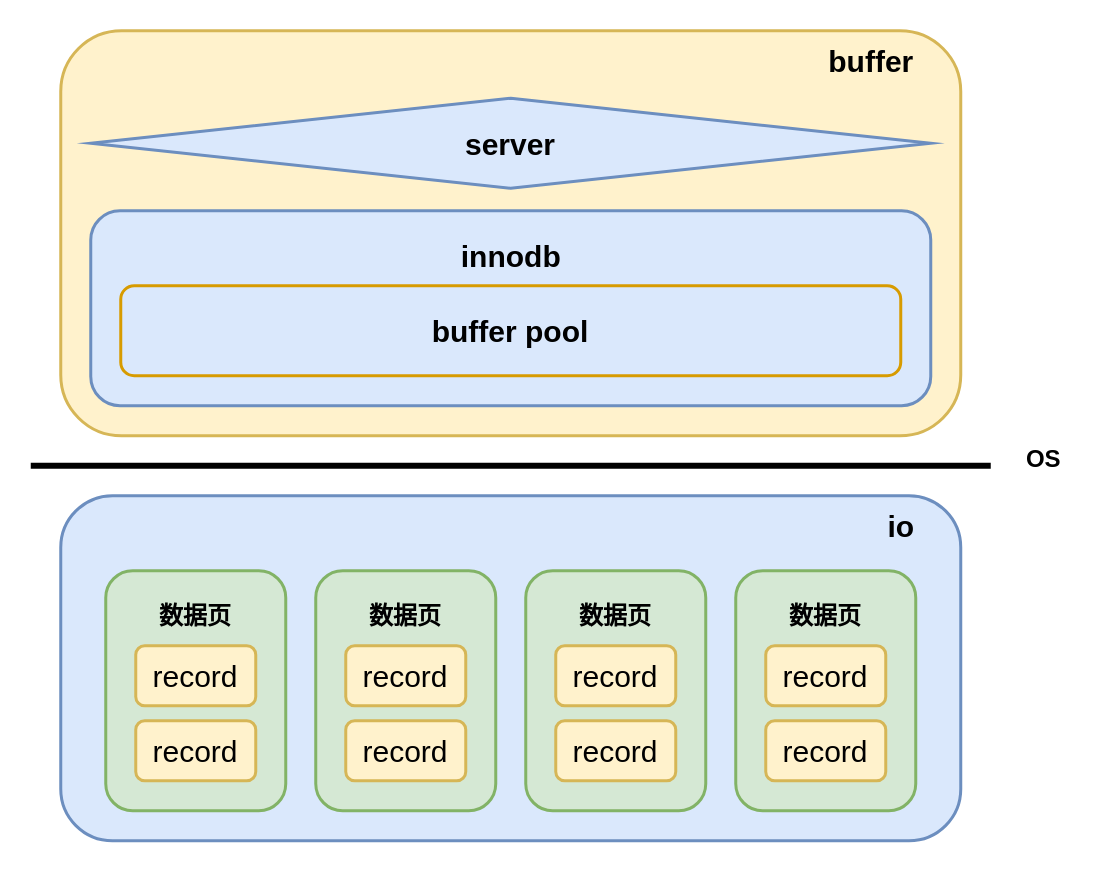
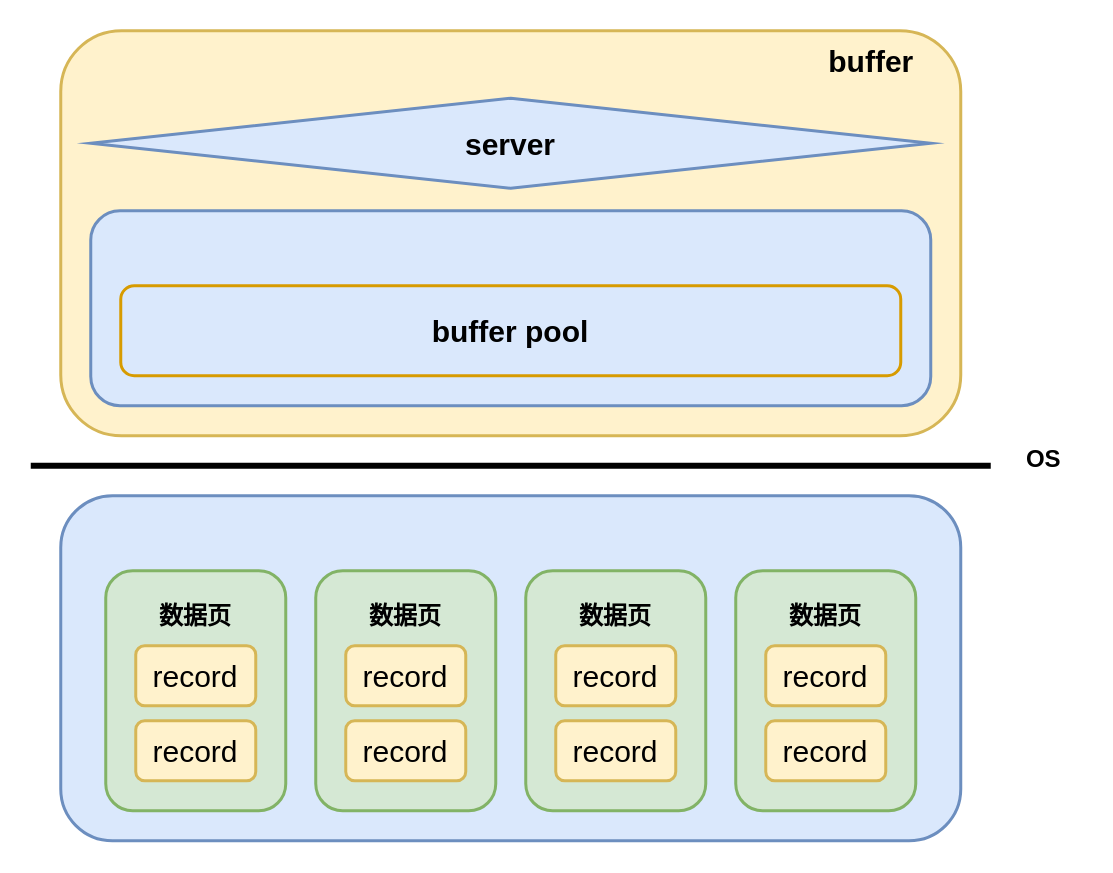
node "innodb": removed
node "io": removed
